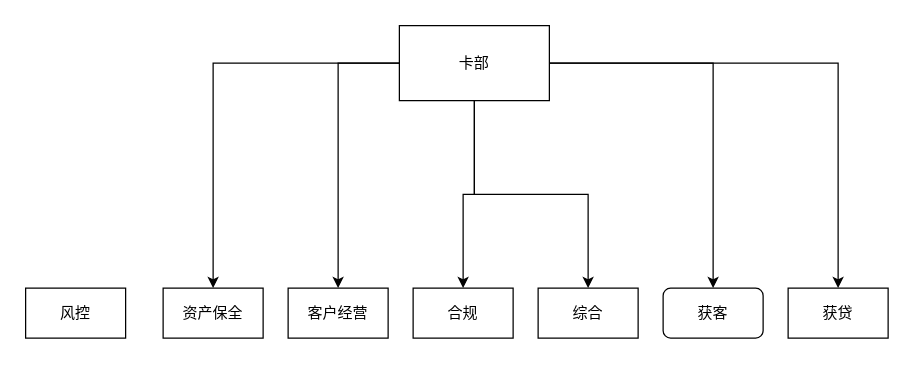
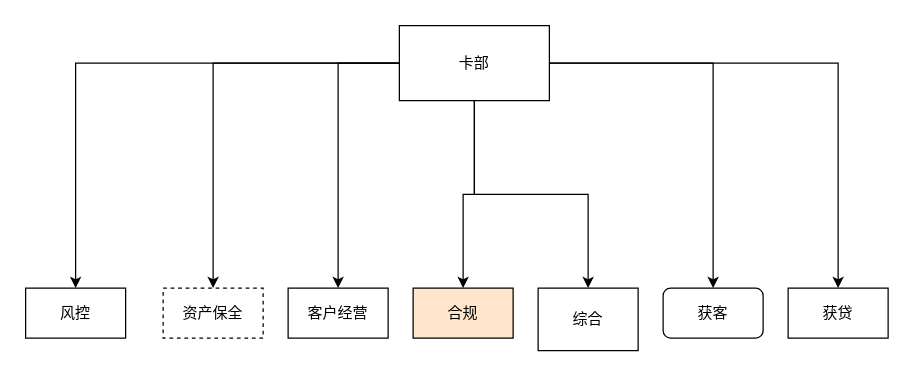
edge "卡部" -> "风控": added
node "资产保全": style solid -> dashed
node "合规": fillcolor #ffffff -> #ffe6cc
node "综合": size 100x50 -> 100x63
